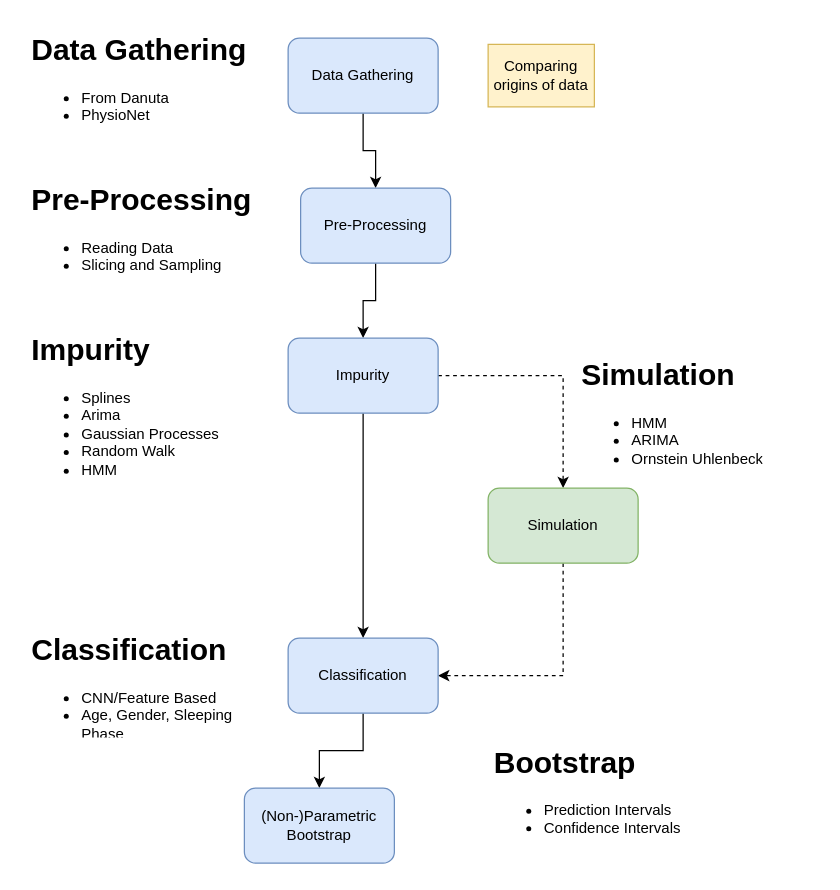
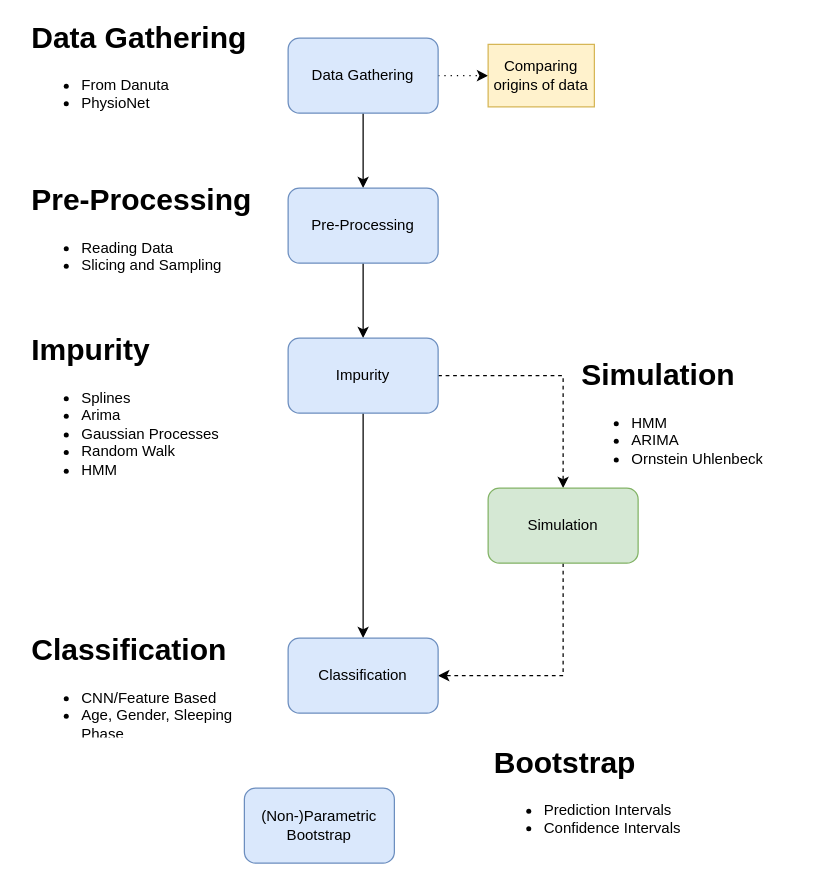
node "Data Gathering From Danuta PhysioNet": moved (144, 76) -> (144, 63)
edge "Data Gathering" -> "Comparing origins of data": added
node "Pre-Processing": moved (376, 226) -> (363, 226)
edge "Classification" -> "(Non-)Parametric Bootstrap": removed
